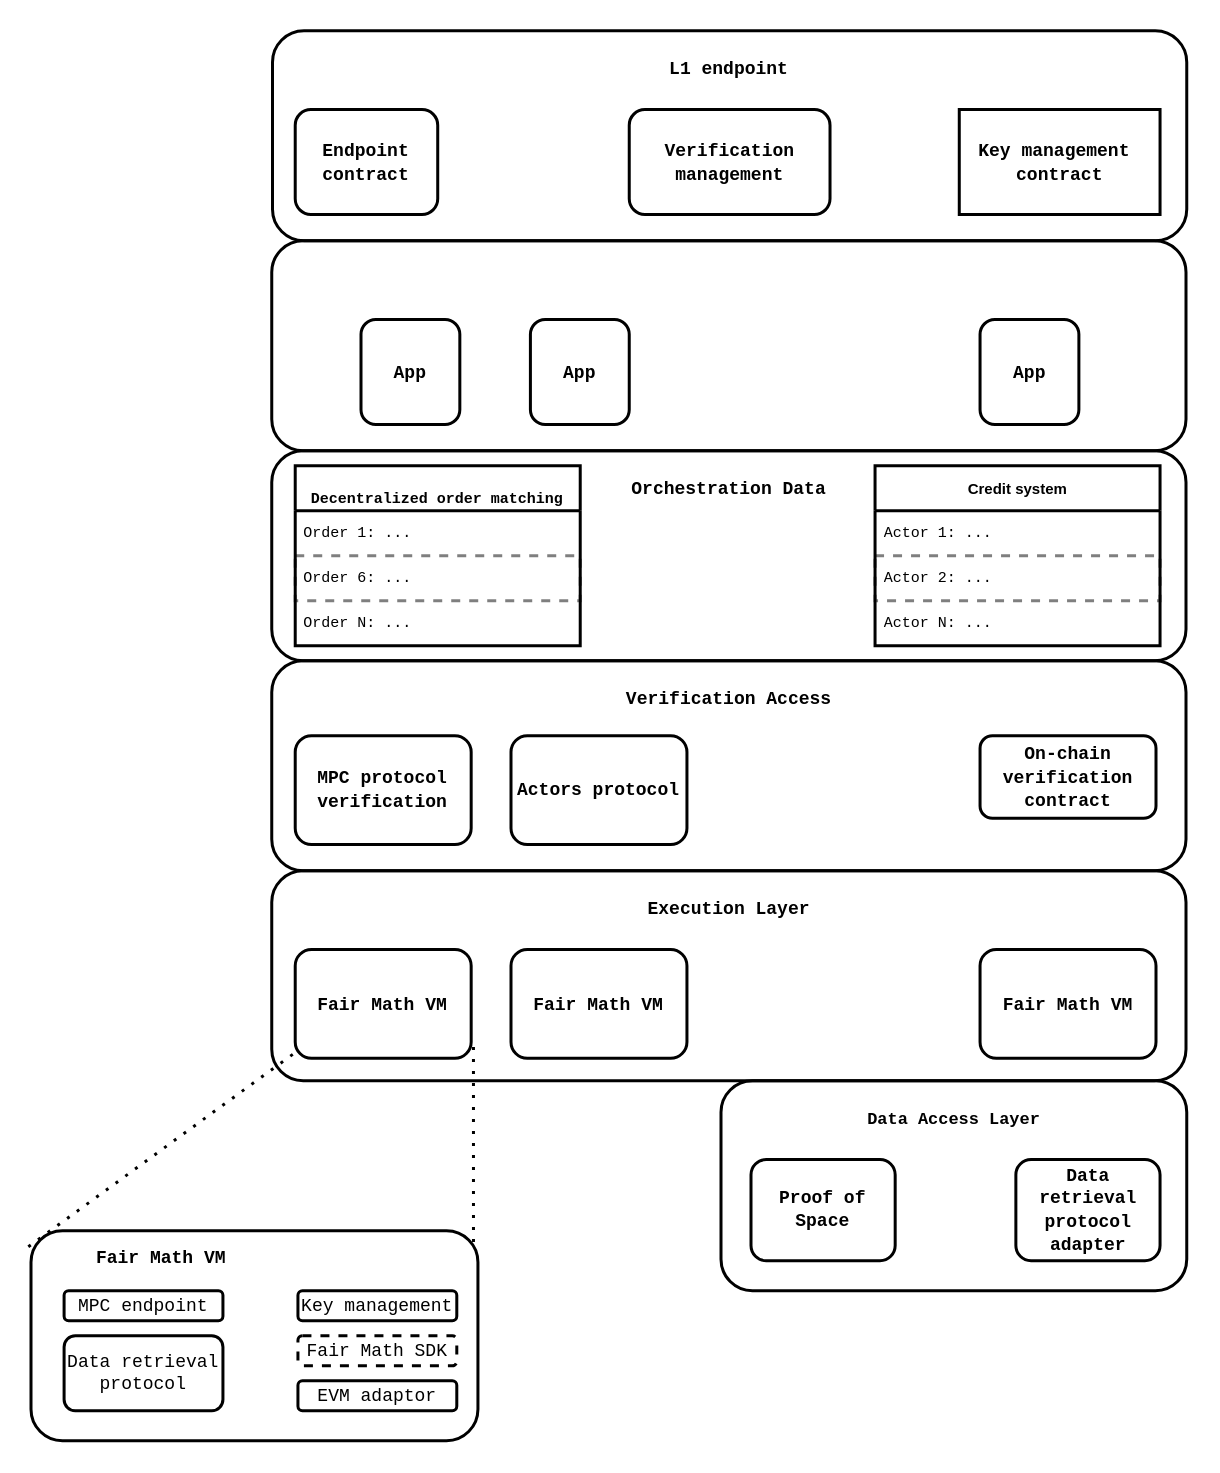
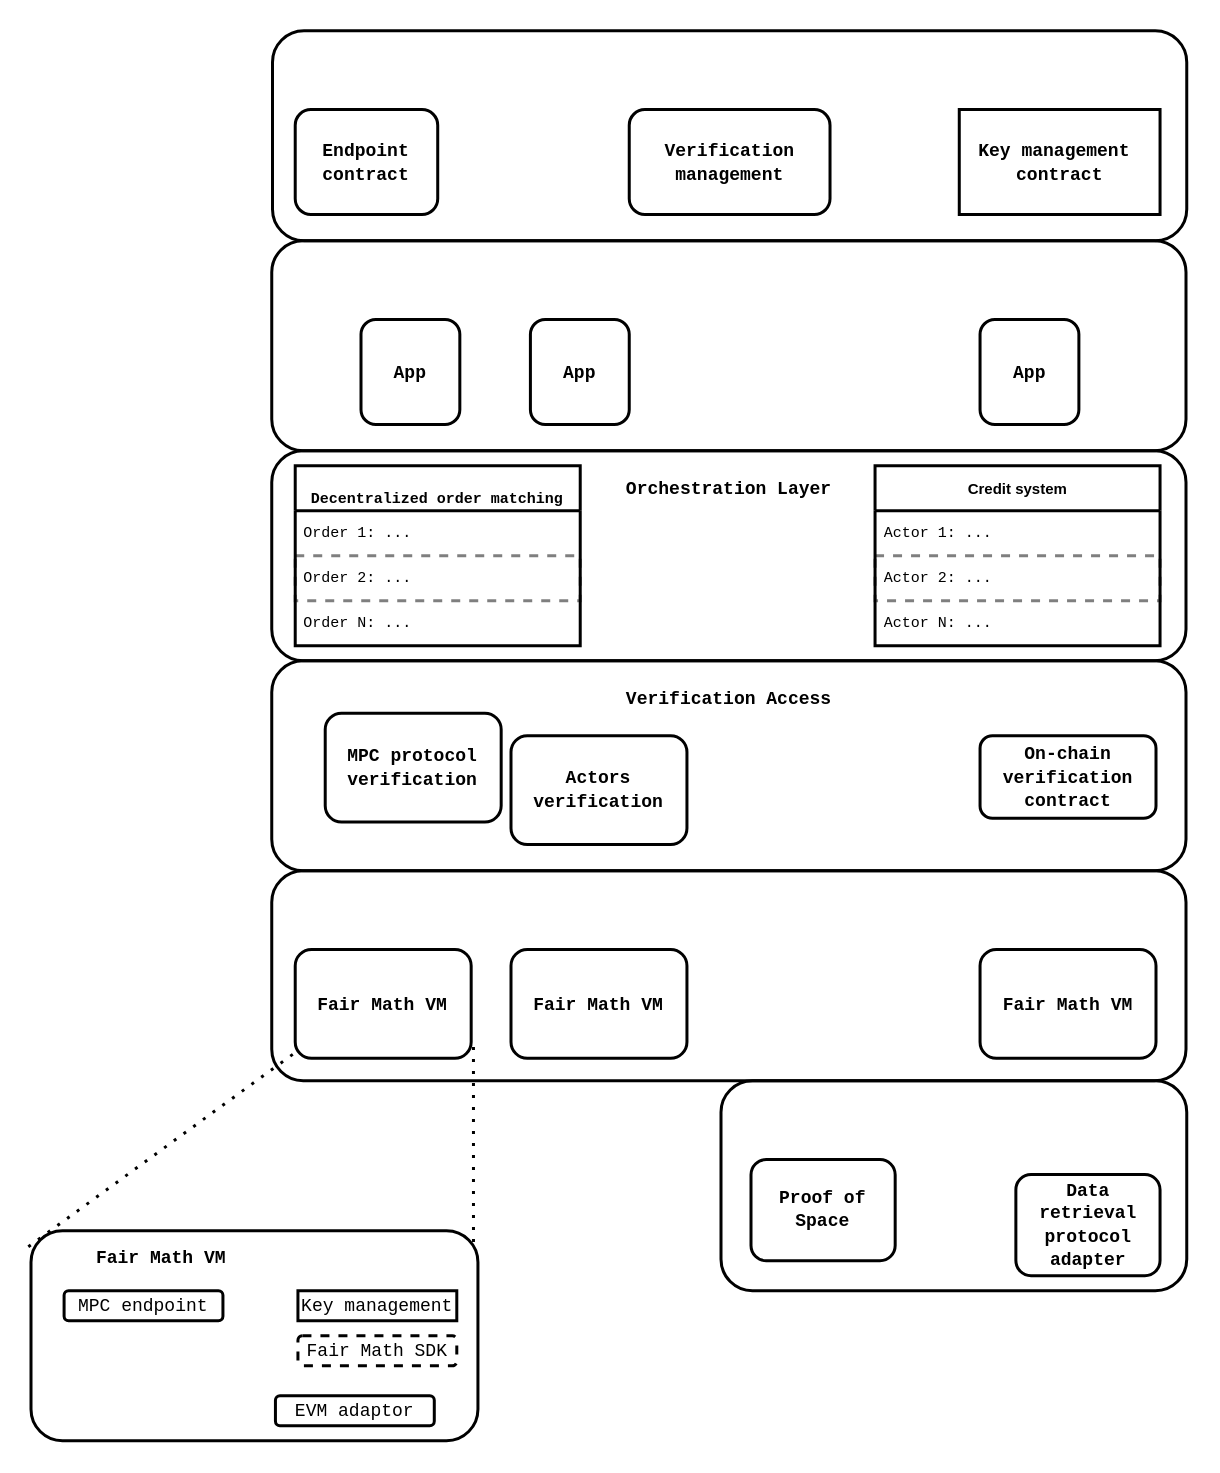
node "L1 endpoint": removed
node "Orchestration Data": label "Orchestration Data" -> "Orchestration Layer"
node "Order 6: ...": label "Order 6: ..." -> "Order 2: ..."
node "MPC protocol verification": moved (383, 790) -> (413, 768)
node "Actors protocol": label "Actors protocol" -> "Actors verification"
node "Execution Layer": removed
node "Data Access Layer": removed
node "Data retrieval protocol adapter": moved (1088, 1210) -> (1088, 1225)
node "Key management": shape rounded rectangle -> rectangle
node "Data retrieval protocol": removed
node "EVM adaptor": moved (377, 1396) -> (355, 1411)
